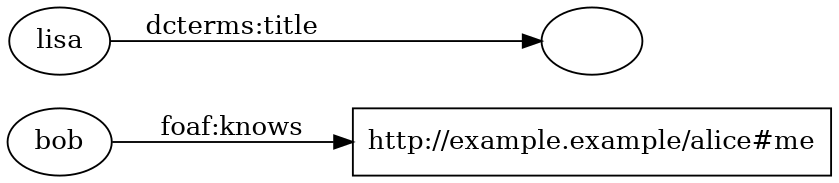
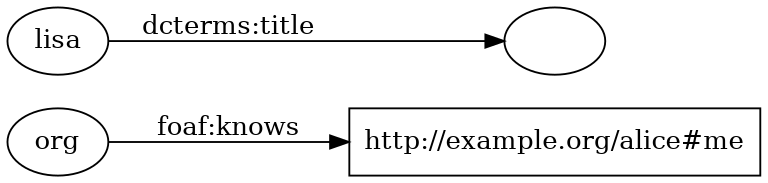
node "bob": label "bob" -> "org"
node "http://example.example/alice#me": label "http://example.example/alice#me" -> "http://example.org/alice#me"
